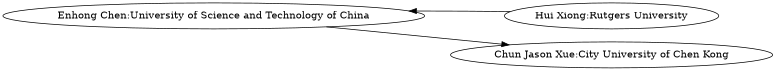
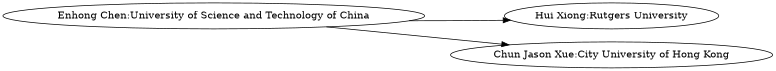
edge "Hui Xiong:Rutgers University" -> "Enhong Chen:University of Science and Technology of China": reversed
node "Chun Jason Xue:City University of Chen Kong": label "Chun Jason Xue:City University of Chen Kong" -> "Chun Jason Xue:City University of Hong Kong"
